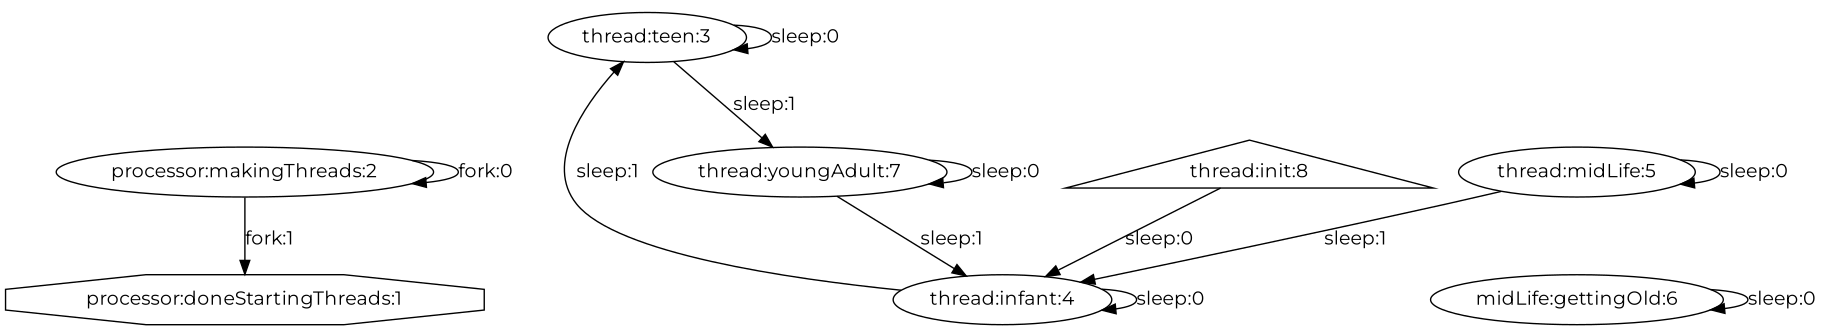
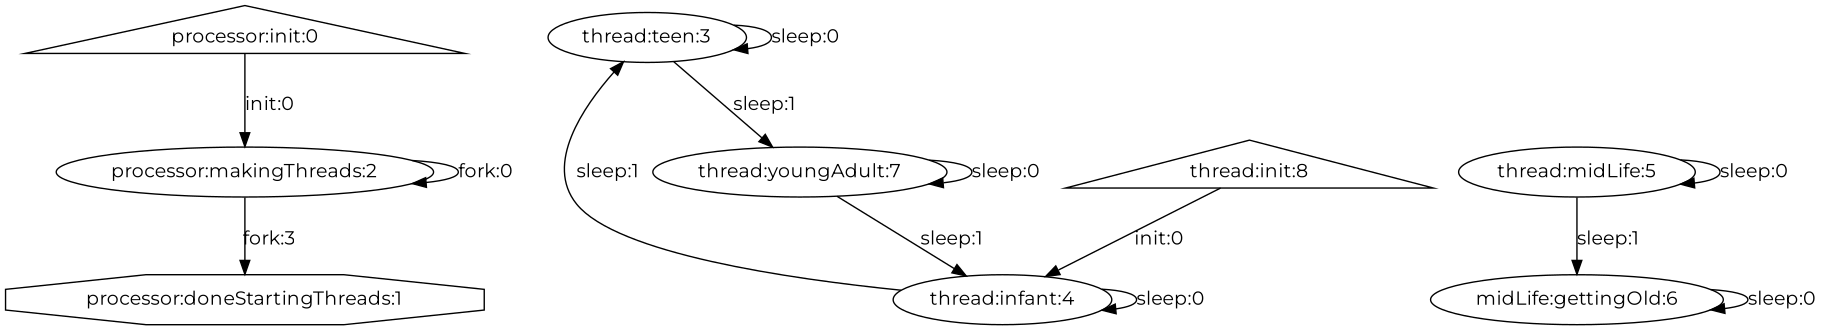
node "processor:init:0": added
edge "thread:midLife:5" -> "thread:infant:4": now "thread:midLife:5" -> "midLife:gettingOld:6"
edge "processor:makingThreads:2" -> "processor:doneStartingThreads:1": label "fork:1" -> "fork:3"
edge "thread:init:8" -> "thread:infant:4": label "sleep:0" -> "init:0"
